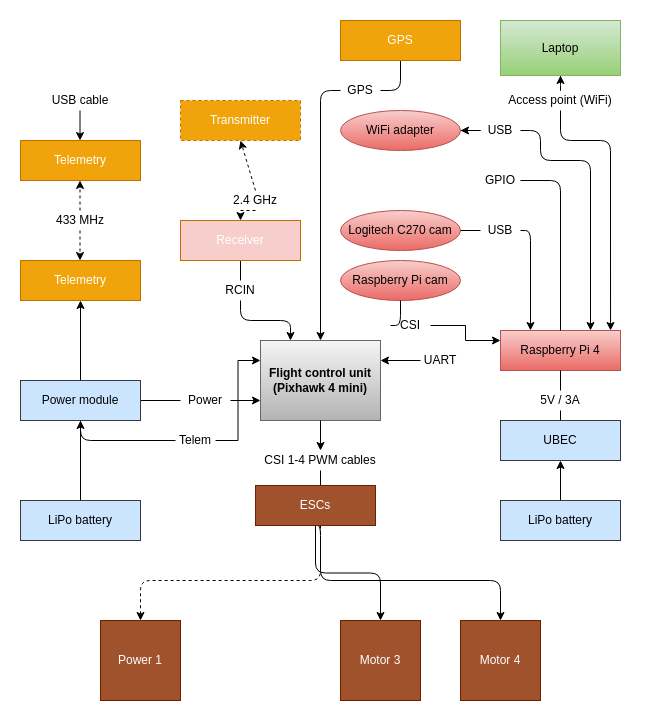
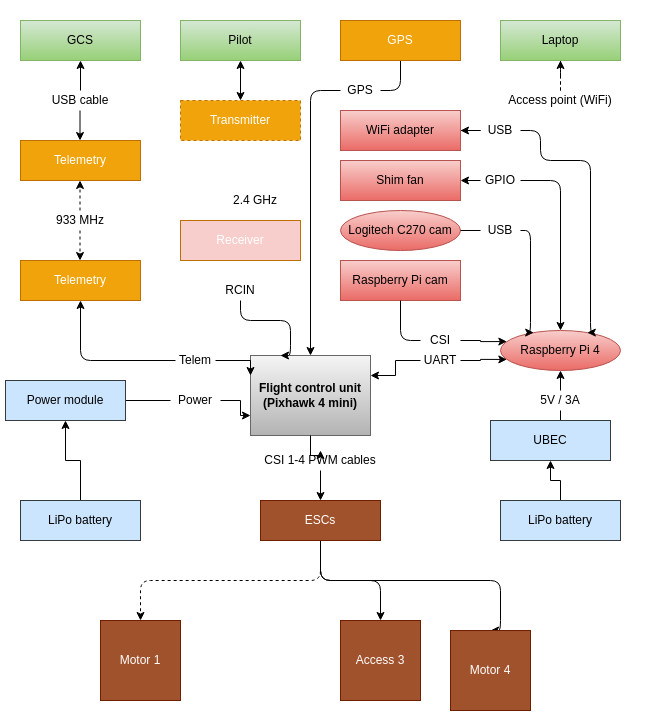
node "GCS": added
node "Pilot": added
node "Laptop": size 120x55 -> 120x40
edge "USB cable" -> "GCS": added
edge "Pilot" -- "Transmitter": added
node "WiFi adapter": shape ellipse -> rectangle
edge "2.4 GHz" -> "Transmitter": removed
node "Shim fan": added
edge "GPIO" -> "Shim fan": added
edge "Access point (WiFi)" -> "Raspberry Pi 4": removed
edge "2.4 GHz" -> "Receiver": removed
node "433 MHz": label "433 MHz" -> "933 MHz"
edge "Receiver" -- "RCIN": removed
node "Raspberry Pi cam": shape ellipse -> rectangle
edge "GPIO" -- "Raspberry Pi 4": arrowhead none -> classic
node "CSI": moved (411, 326) -> (441, 341)
node "Raspberry Pi 4": shape rectangle -> ellipse
edge "UART" -> "Raspberry Pi 4": added
edge "Raspberry Pi 4" -- "5V / 3A": arrowhead none -> classic
node "Flight control unit (Pixhawk 4 mini)": moved (321, 381) -> (311, 396)
node "Power module": moved (81, 401) -> (66, 401)
node "Power": moved (206, 401) -> (196, 401)
node "Telem": moved (196, 441) -> (196, 361)
node "UBEC": moved (561, 441) -> (551, 441)
node "ESCs": moved (316, 506) -> (321, 521)
node "Power 1": label "Power 1" -> "Motor 1"
node "Motor 3": label "Motor 3" -> "Access 3"
node "Motor 4": moved (501, 661) -> (491, 671)
